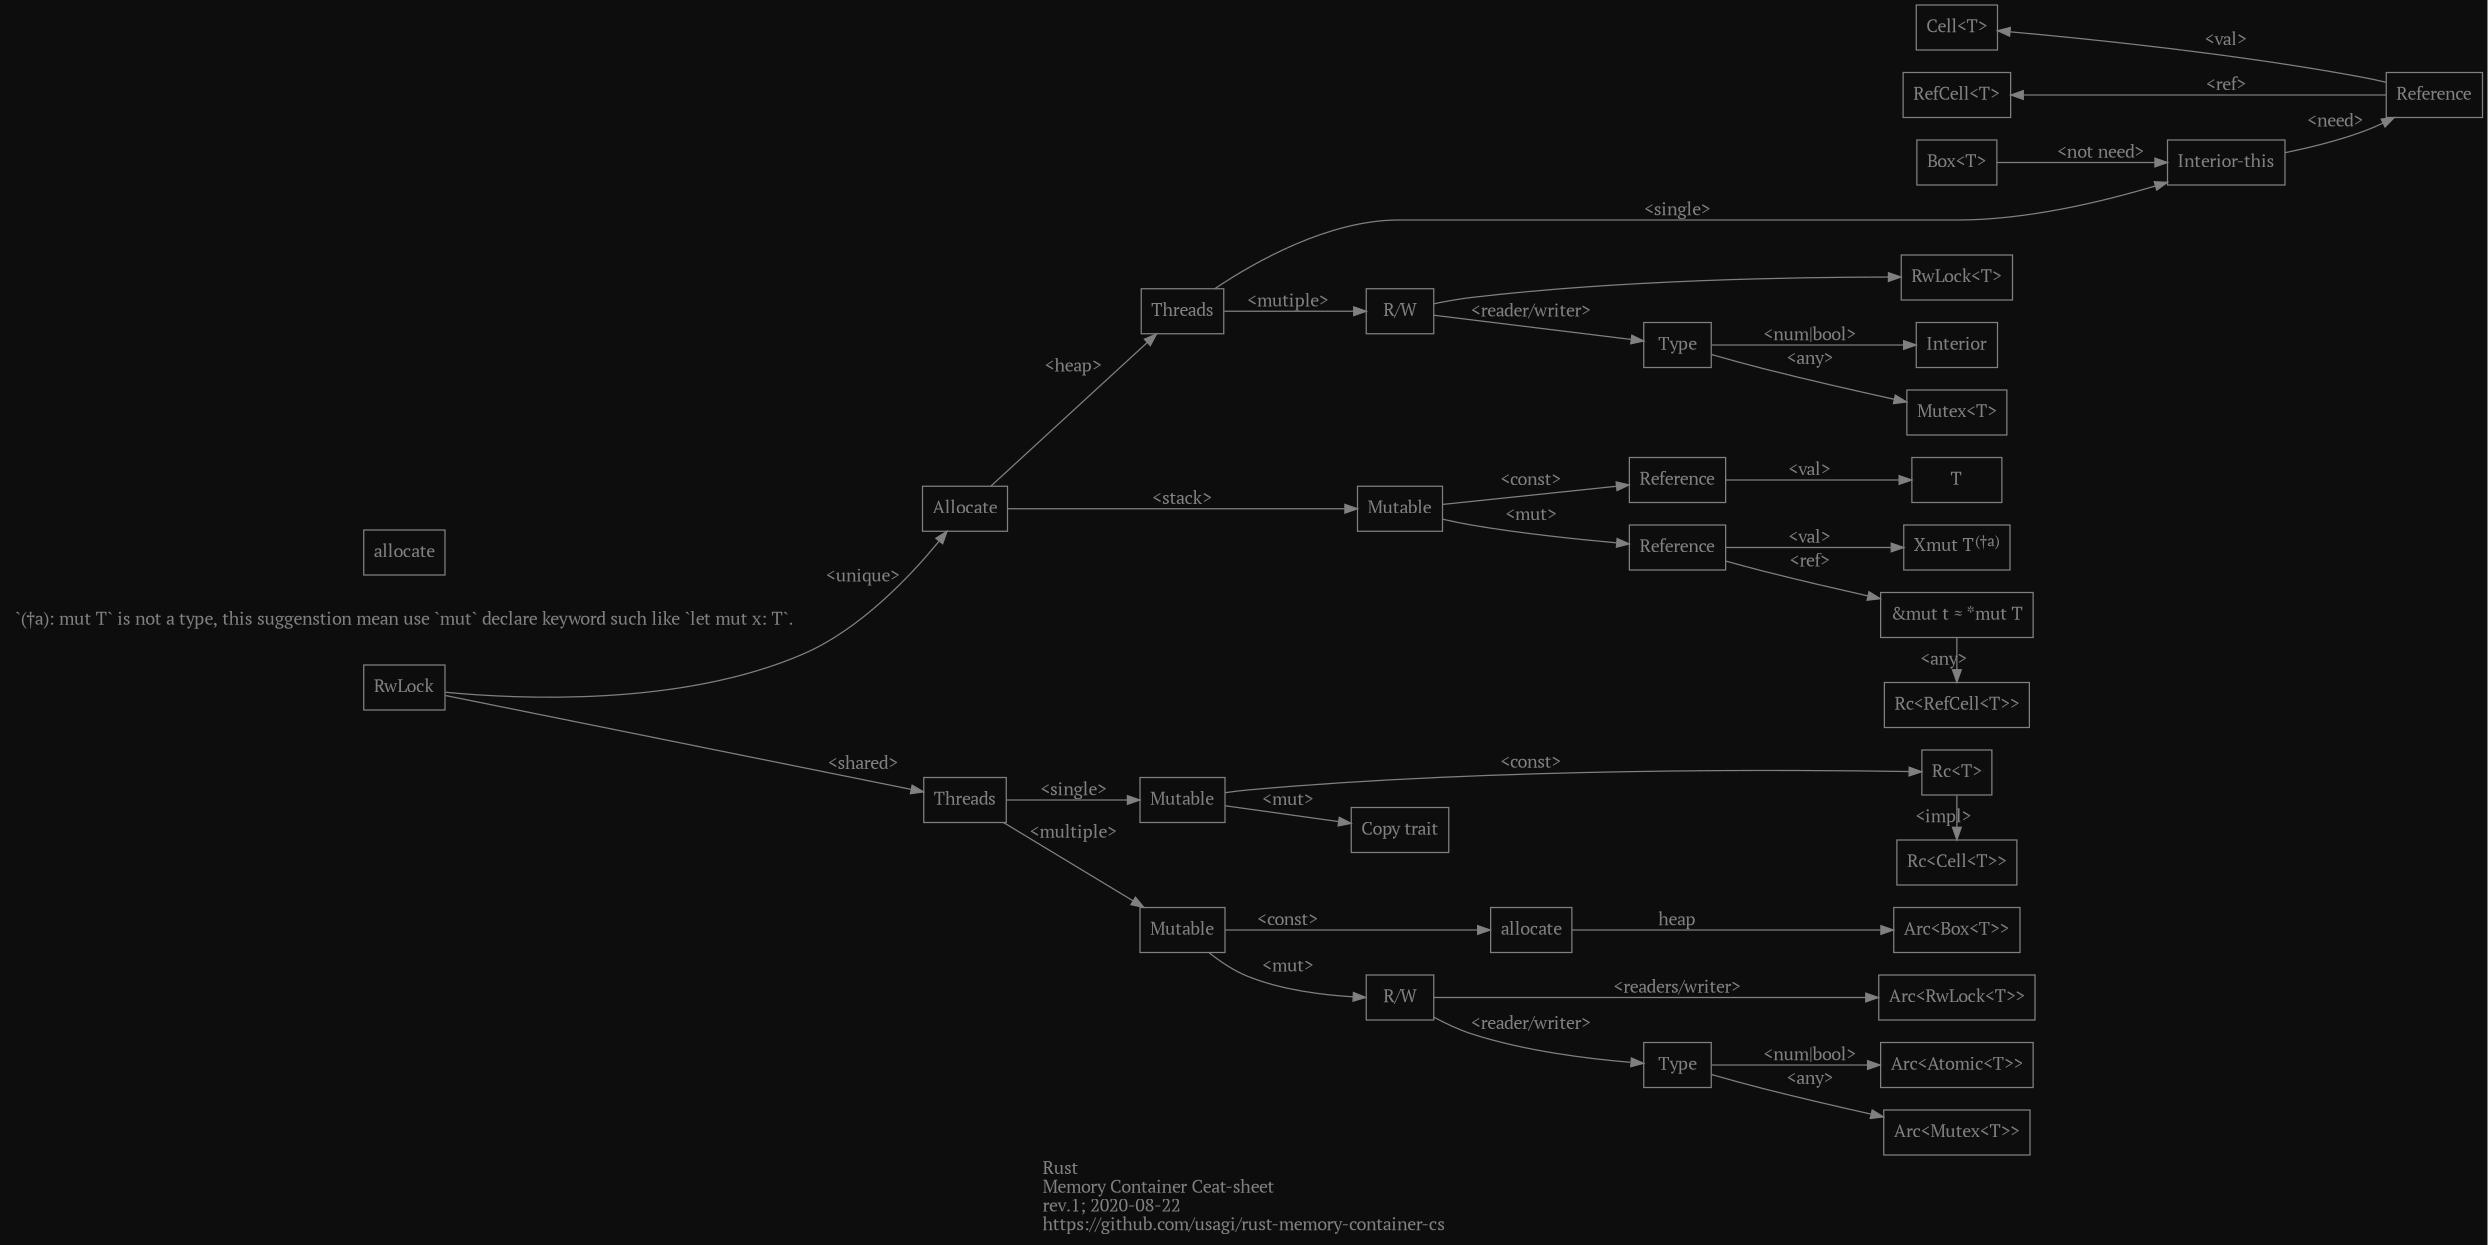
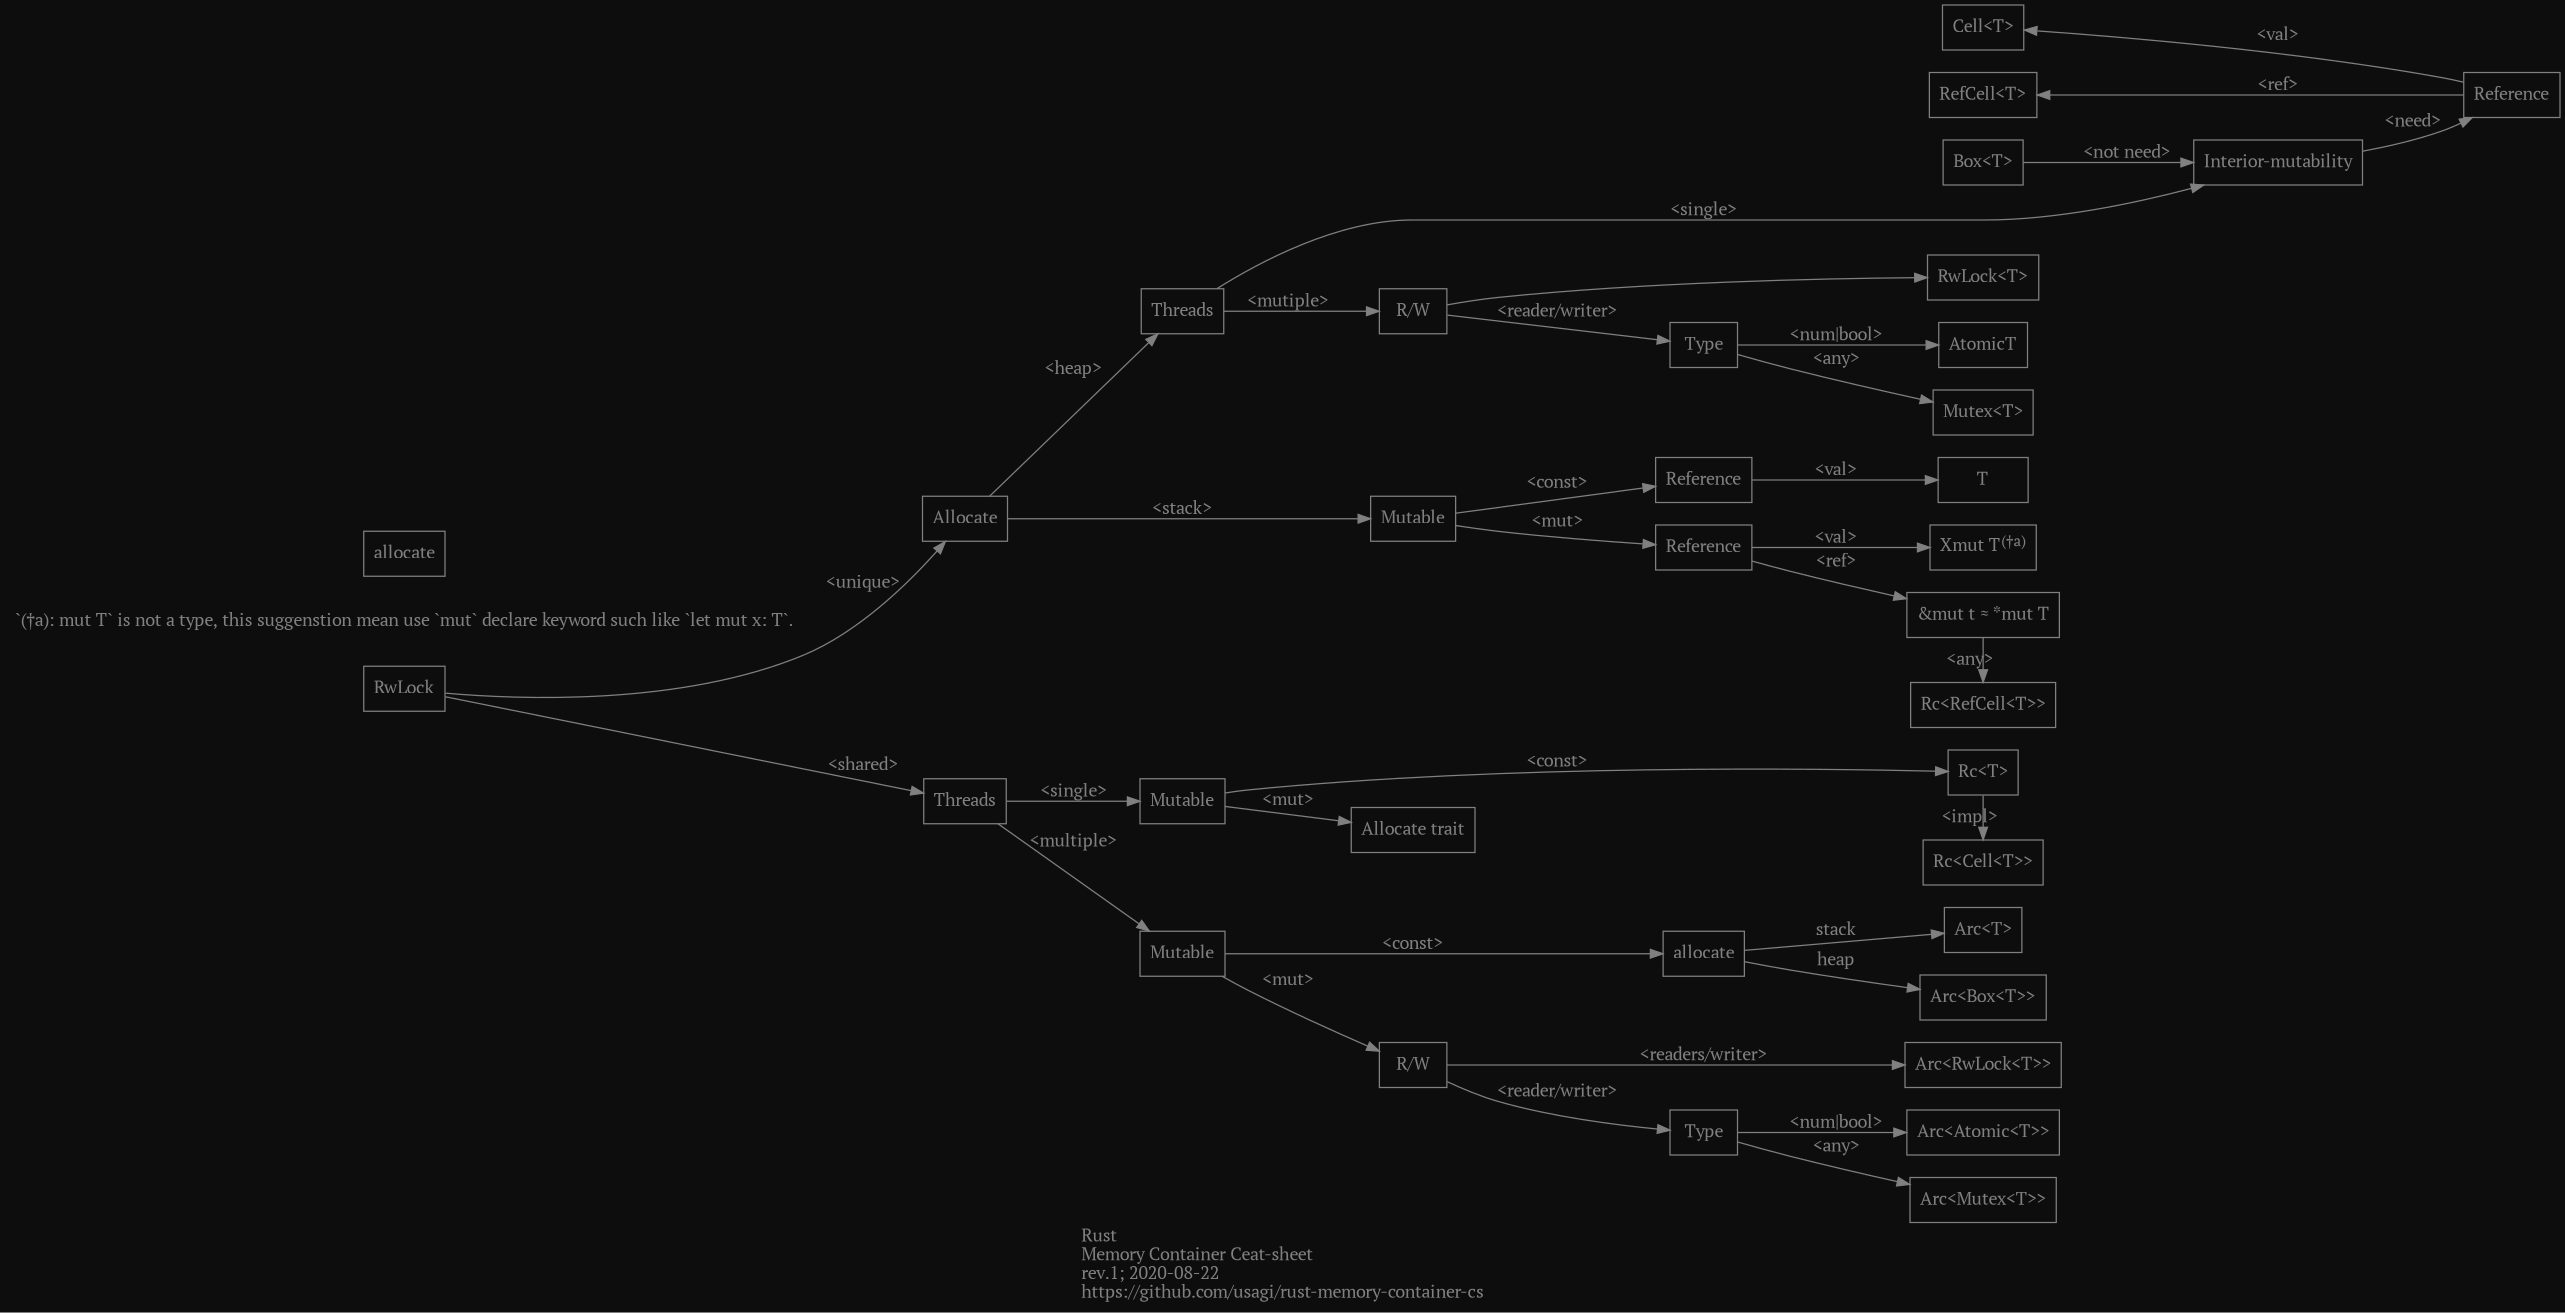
node "Interior-this": label "Interior-this" -> "Interior-mutability"
node "Interior": label "Interior" -> "AtomicT"
node "Copy trait": label "Copy trait" -> "Allocate trait"
node "Arc<T>": added
